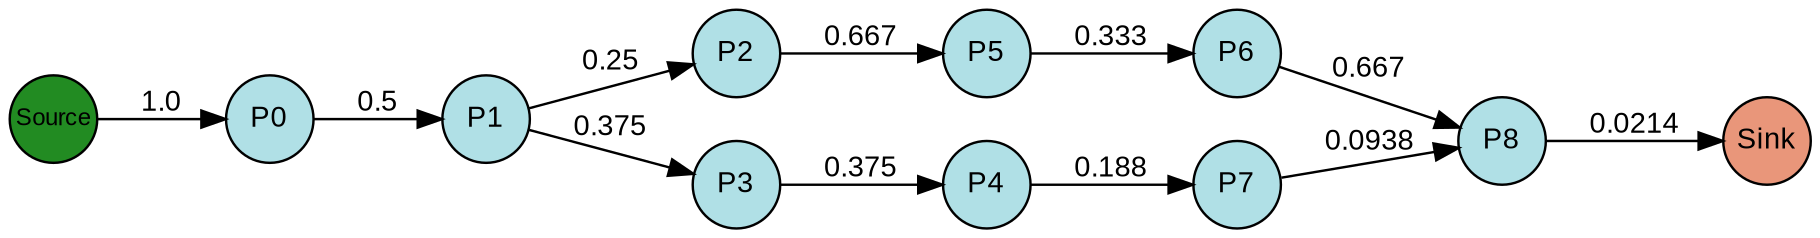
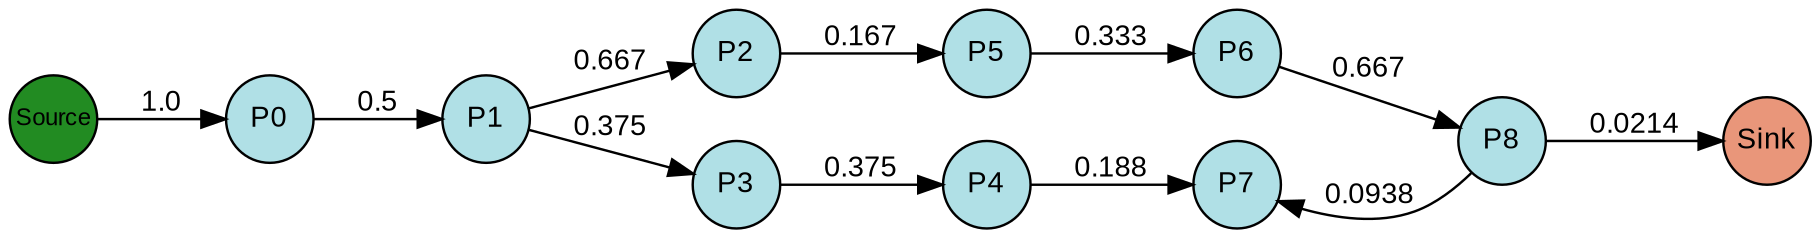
edge "P2" -> "P5": label "0.667" -> "0.167"
edge "P1" -> "P2": label "0.25" -> "0.667"
edge "P7" -> "P8": reversed
